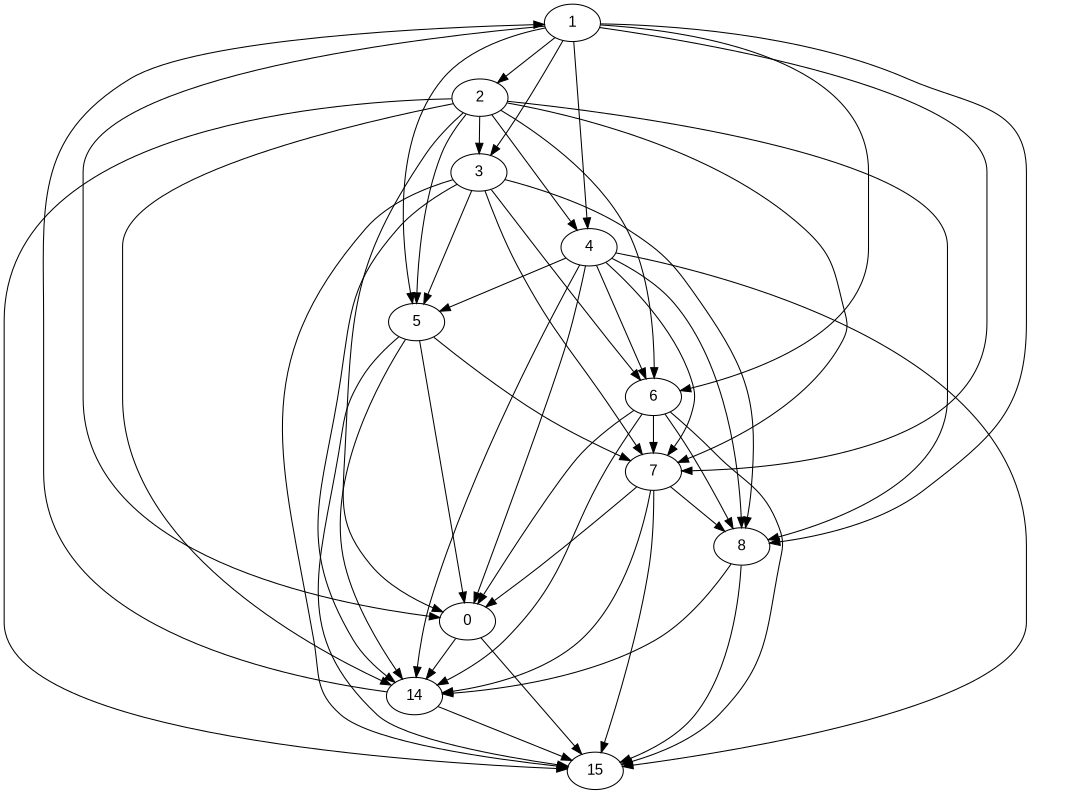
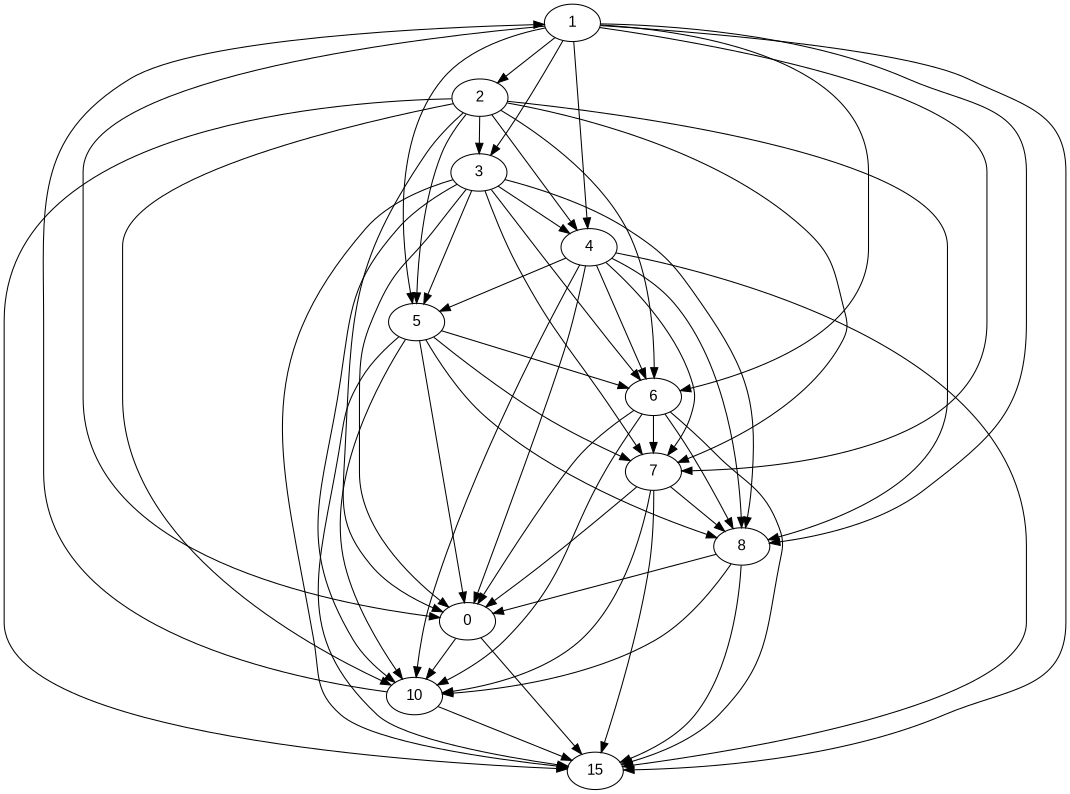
edge "3" -> "4": added
edge "5" -> "6": added
edge "1" -> "15": added
edge "3" -> "0": added
edge "5" -> "8": added
edge "8" -> "0": added
node "14": label "14" -> "10"
